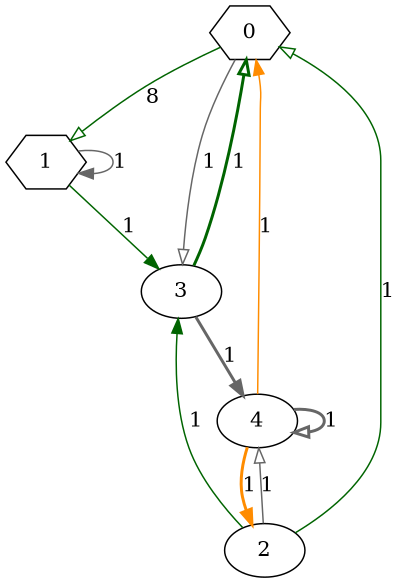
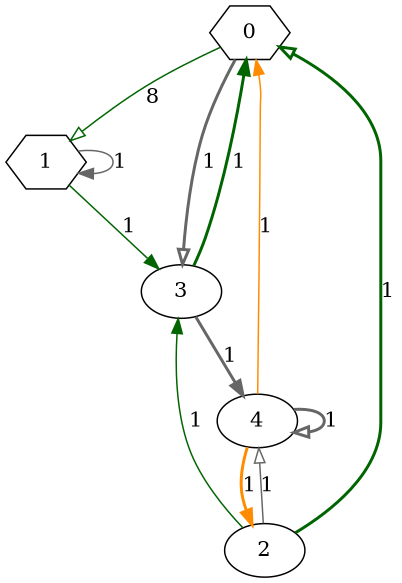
edge "0" -> "3": style solid -> bold
edge "3" -> "0": arrowhead onormal -> normal
edge "2" -> "0": style solid -> bold
